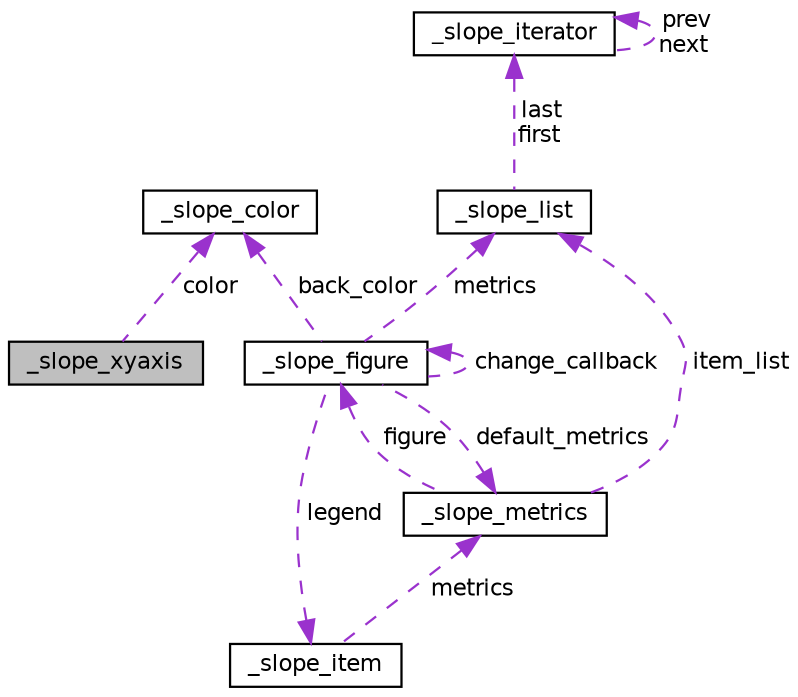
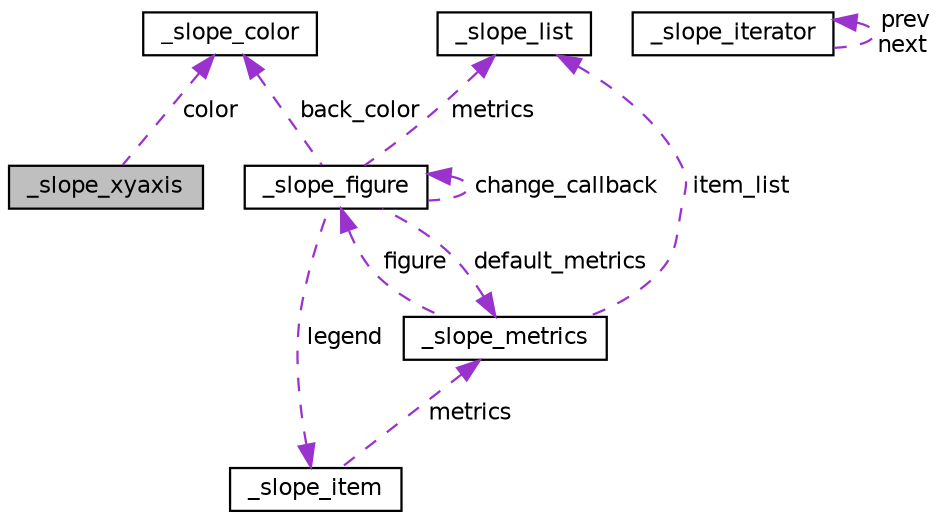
edge "_slope_list" -> "_slope_iterator": removed, label "last first"
